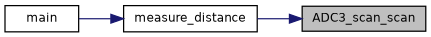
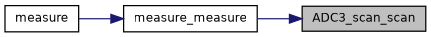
node "main": label "main" -> "measure"
node "measure_distance": label "measure_distance" -> "measure_measure"
